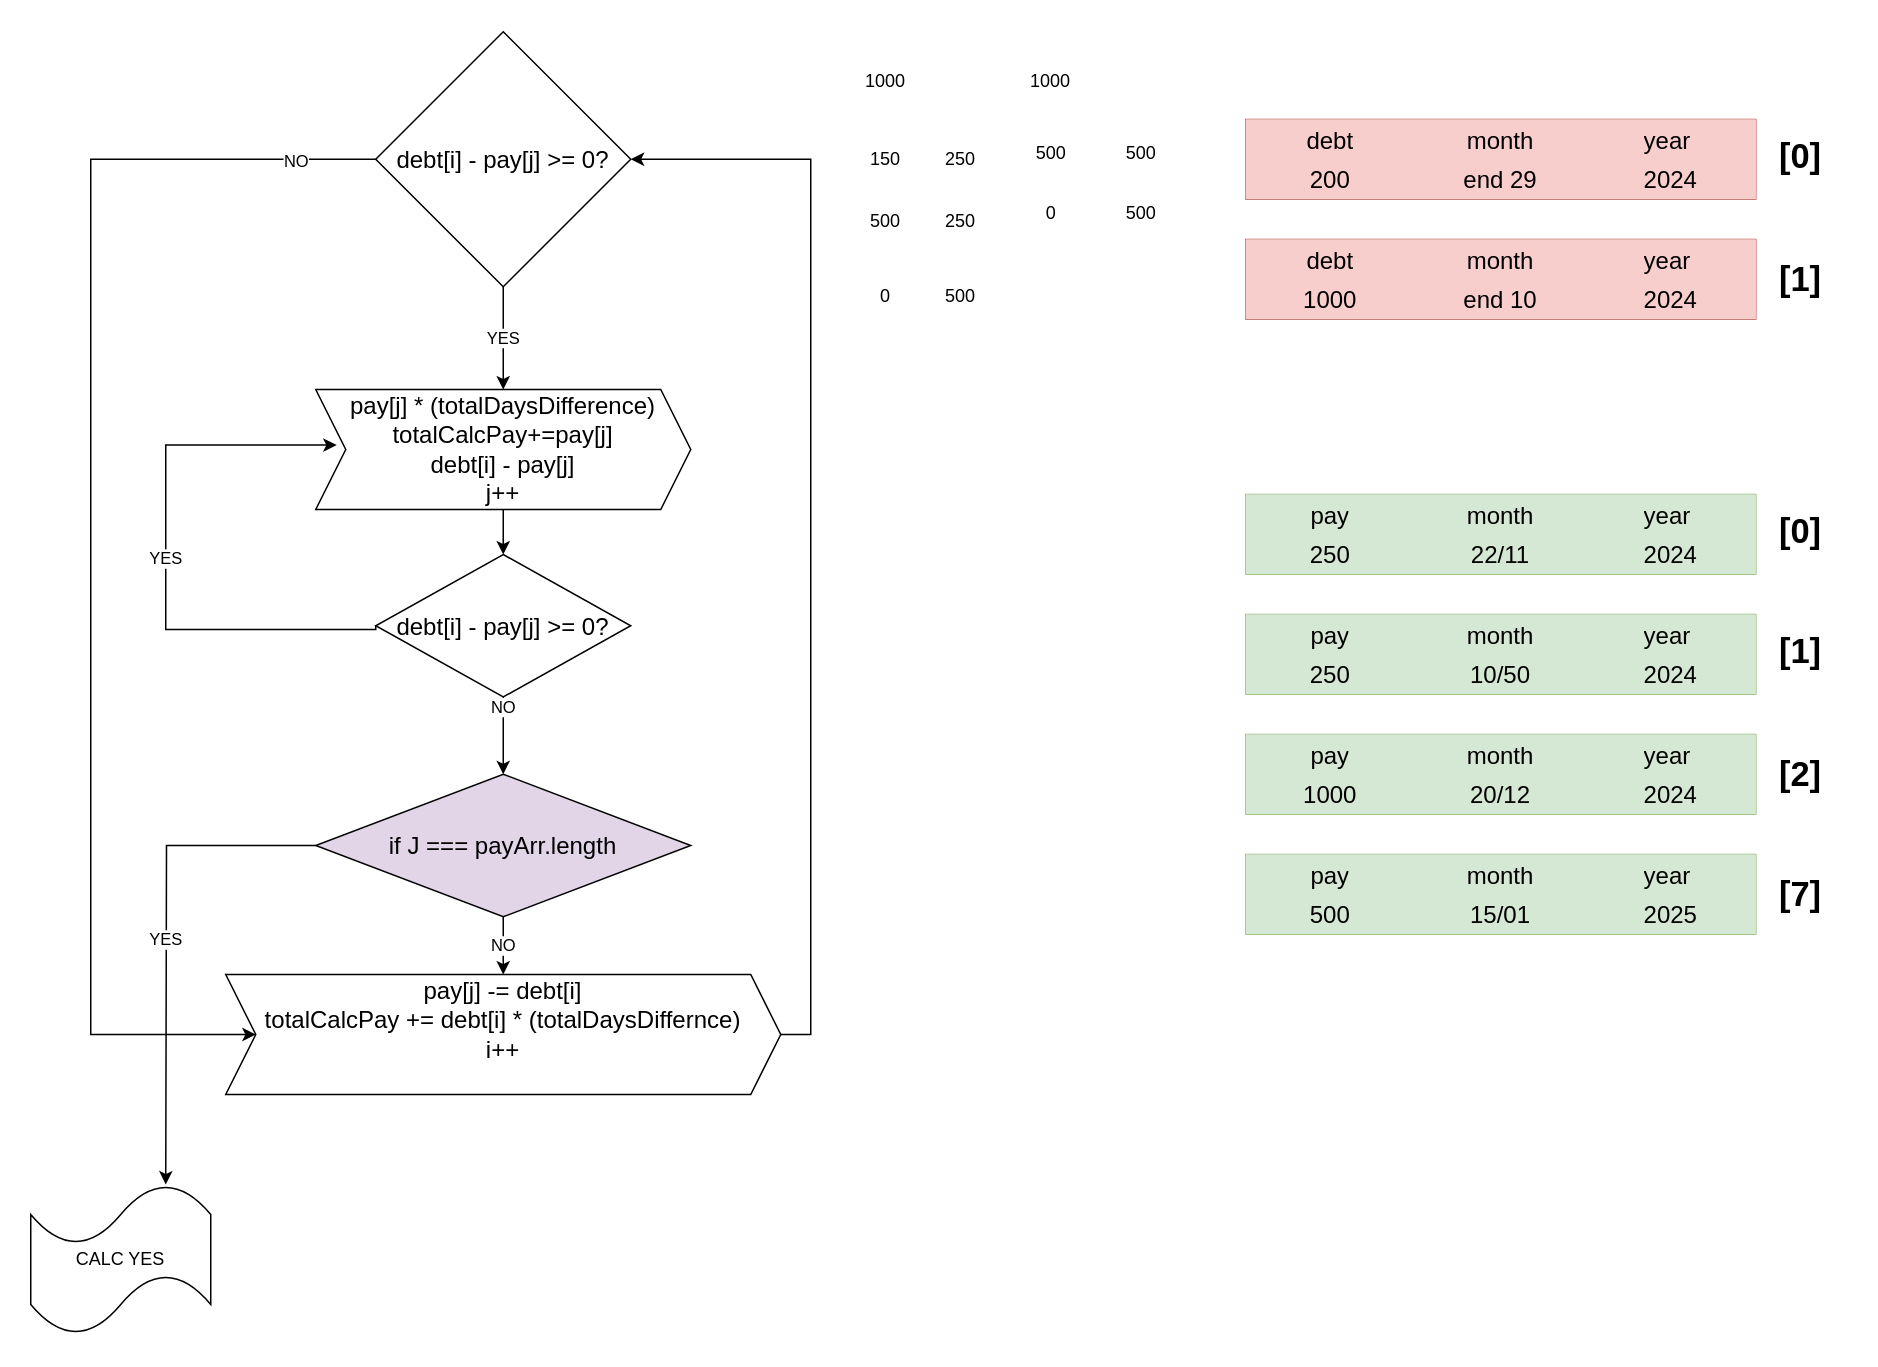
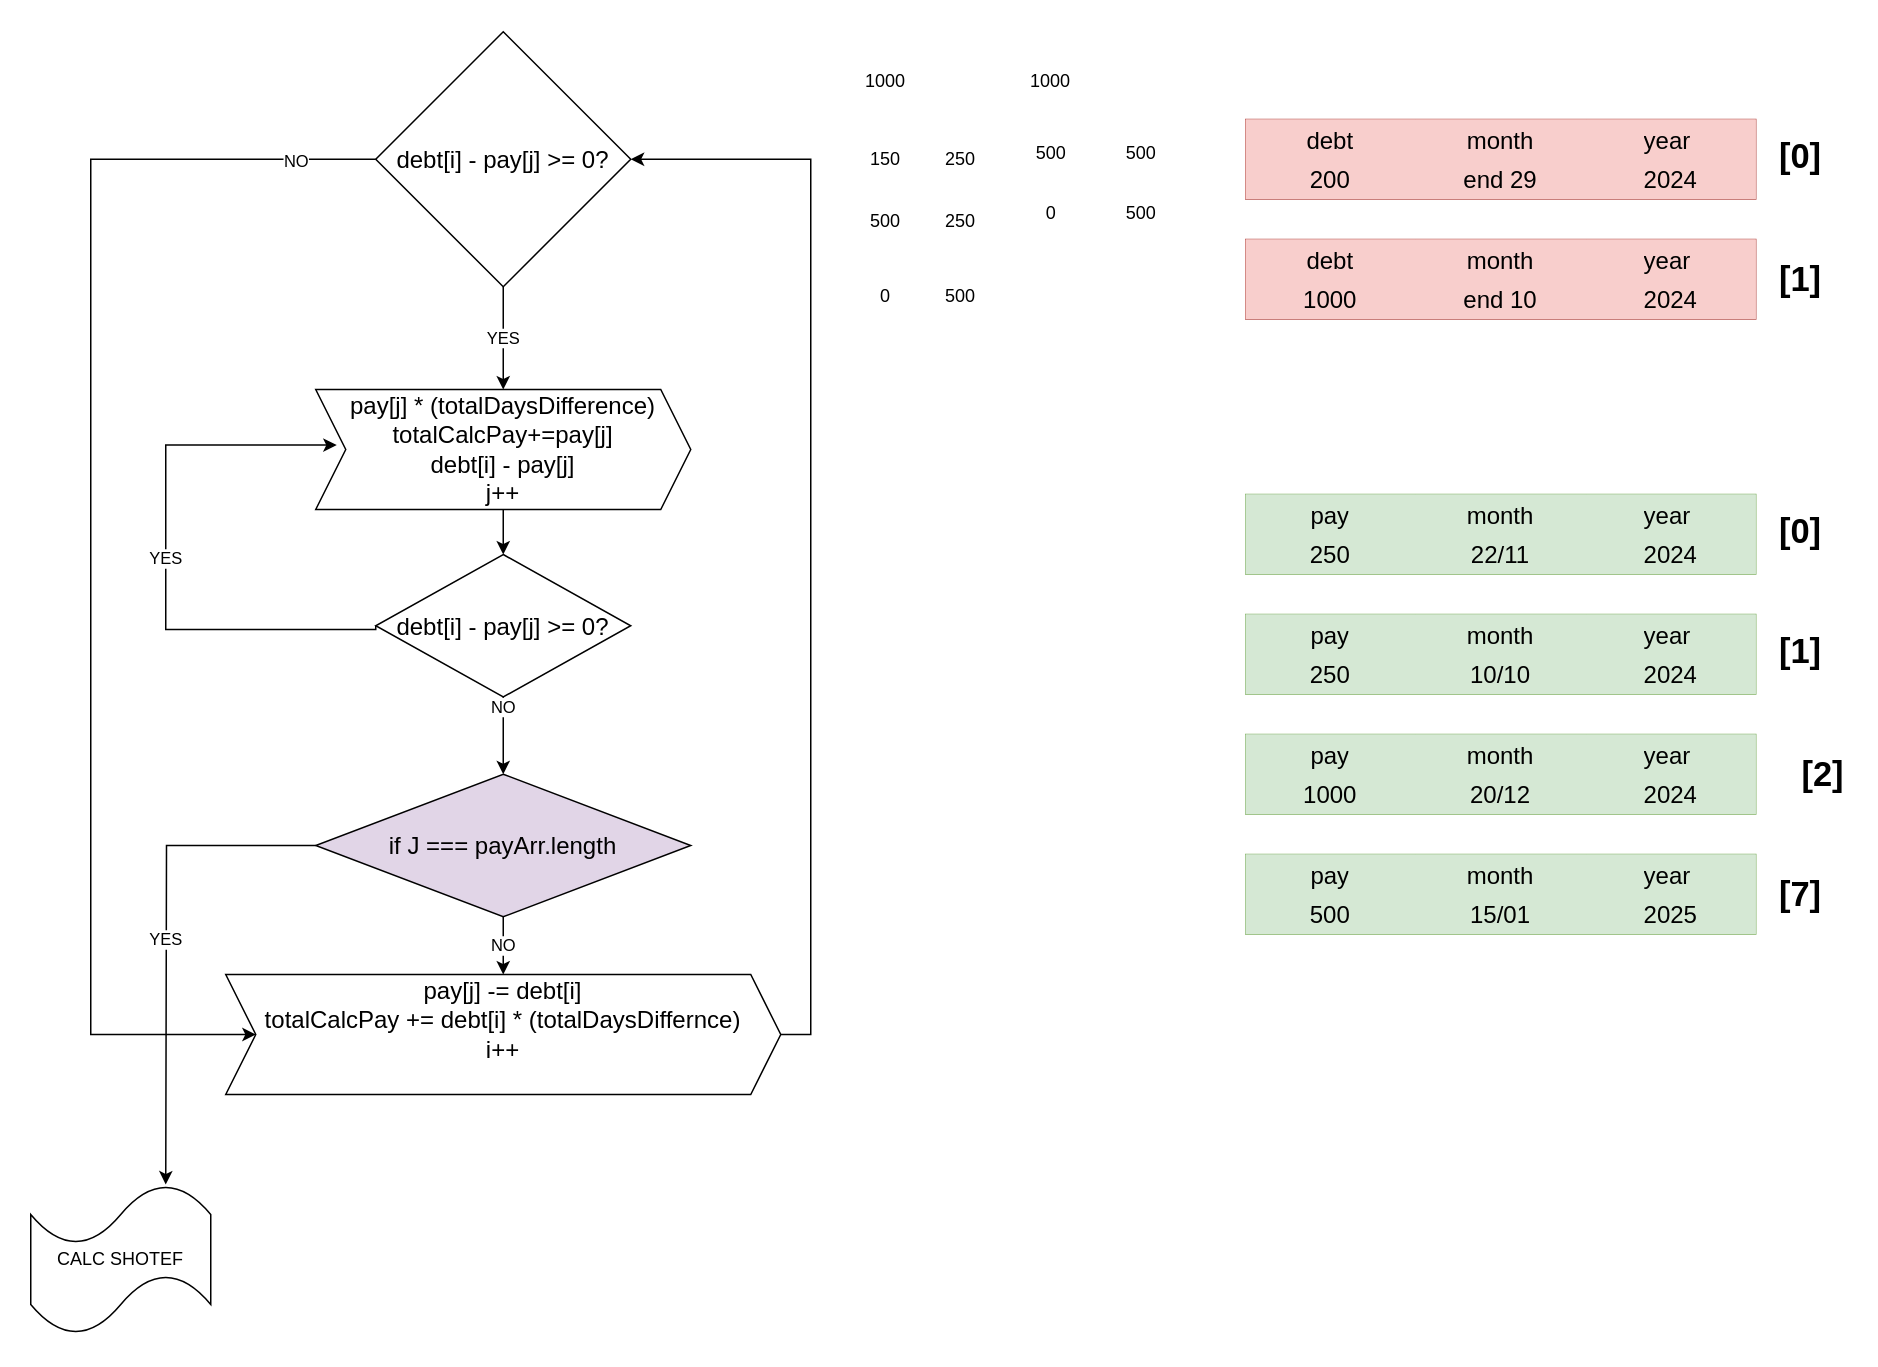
node "10/50": label "10/50" -> "10/10"
node "[2]": moved (1801, 774) -> (1823, 774)
node "CALC YES": label "CALC YES" -> "CALC SHOTEF"
